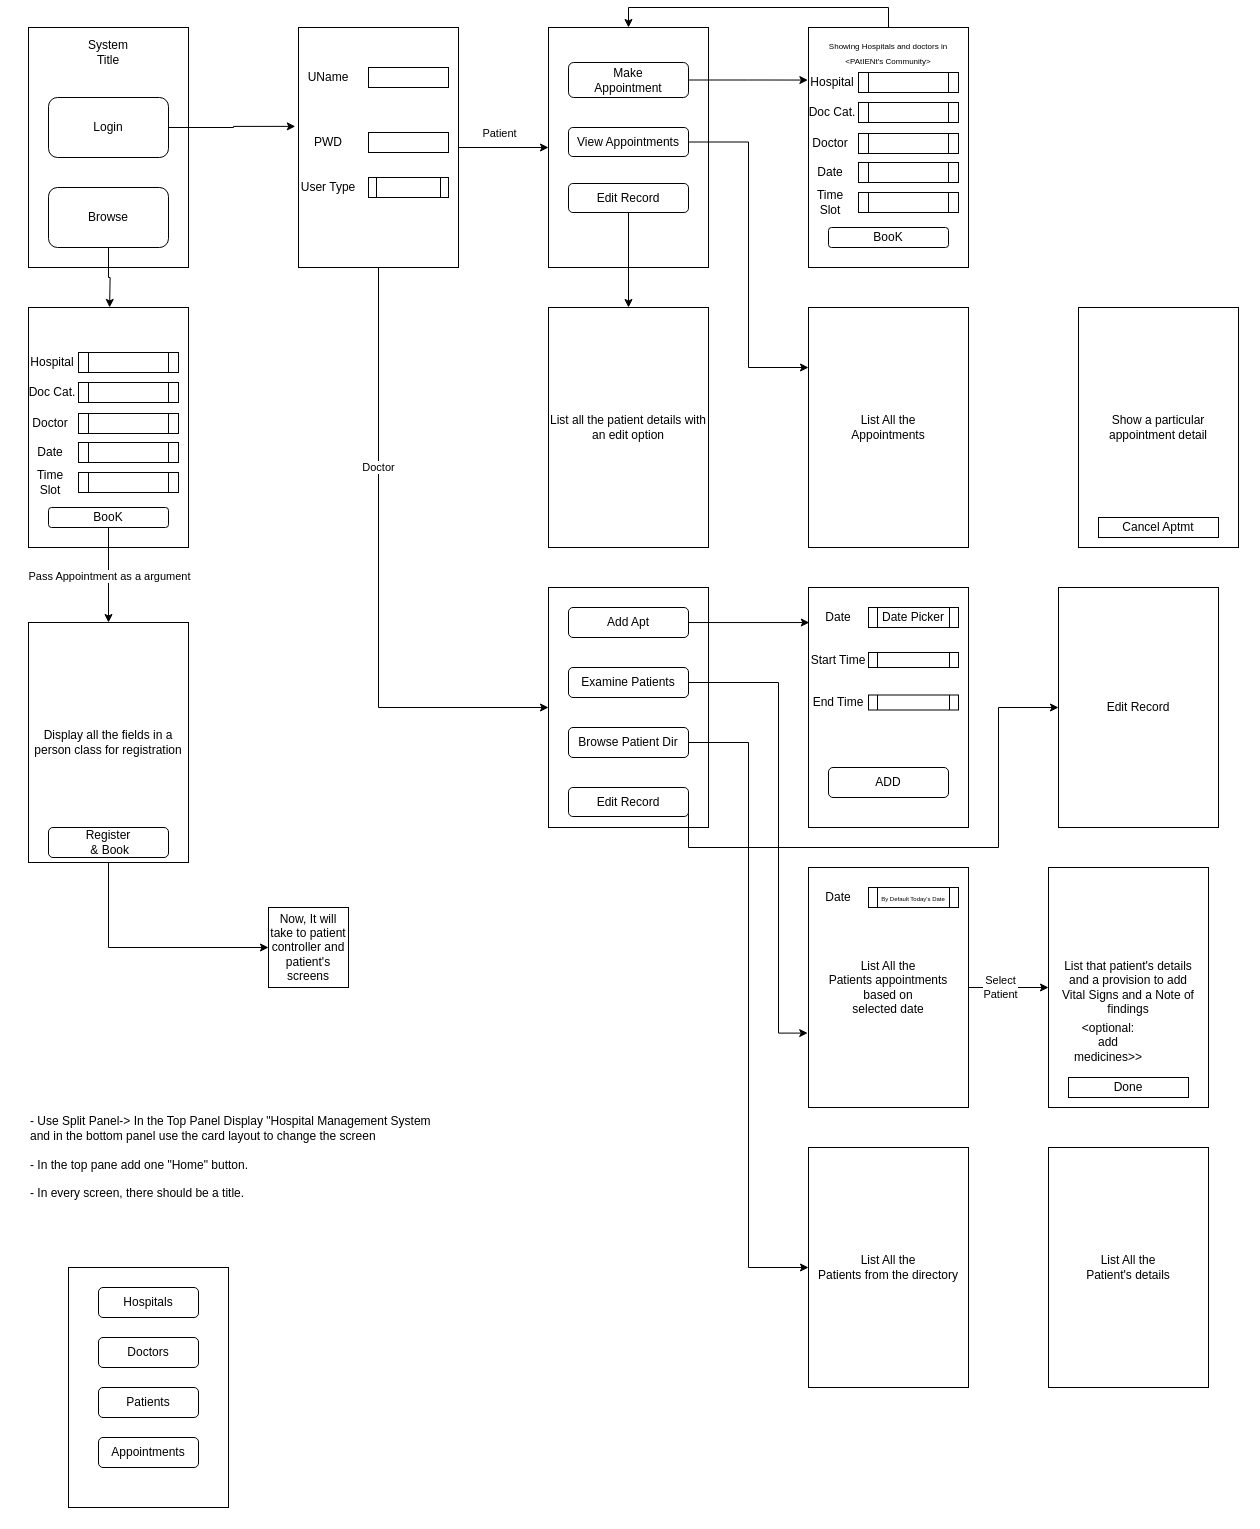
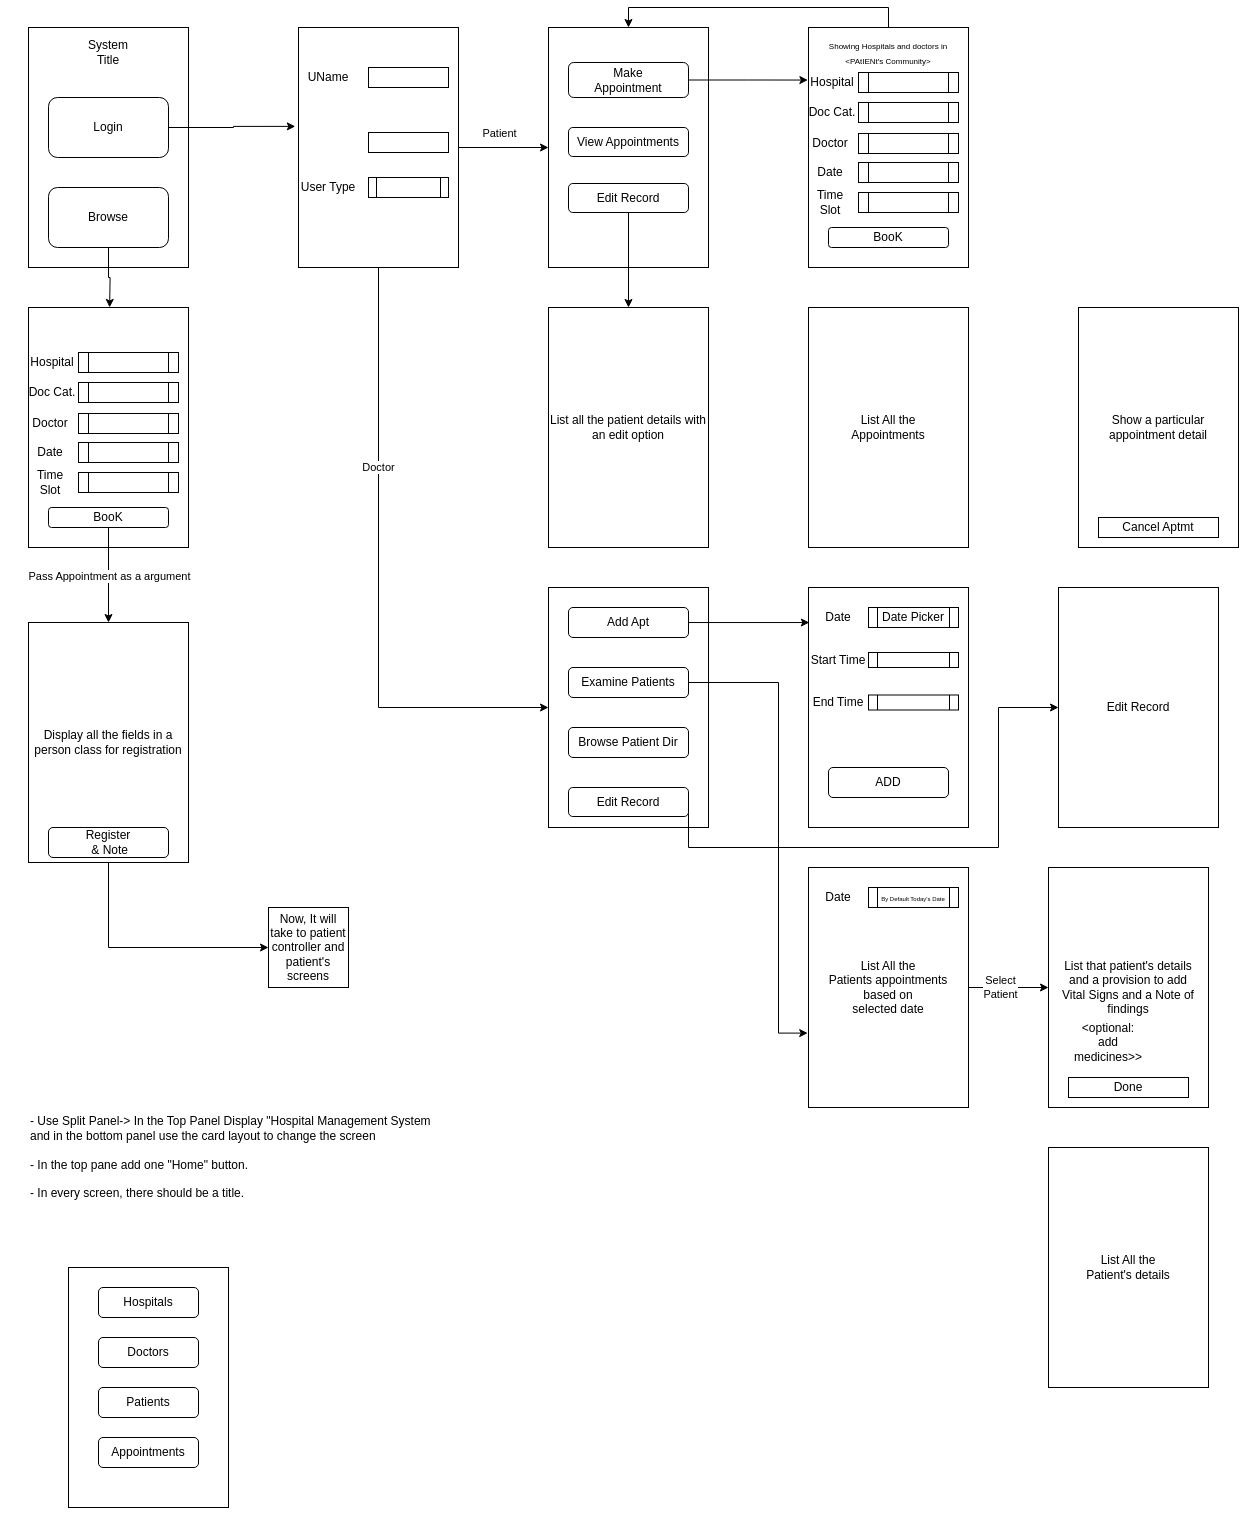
node "PWD": removed
edge "View Appointments" -> "List All the Appointments": removed
node "Register & Book": label "Register & Book" -> "Register & Note"
edge "Browse Patient Dir" -> "List All the Patients from the directory": removed
node "List All the Patients from the directory": removed
